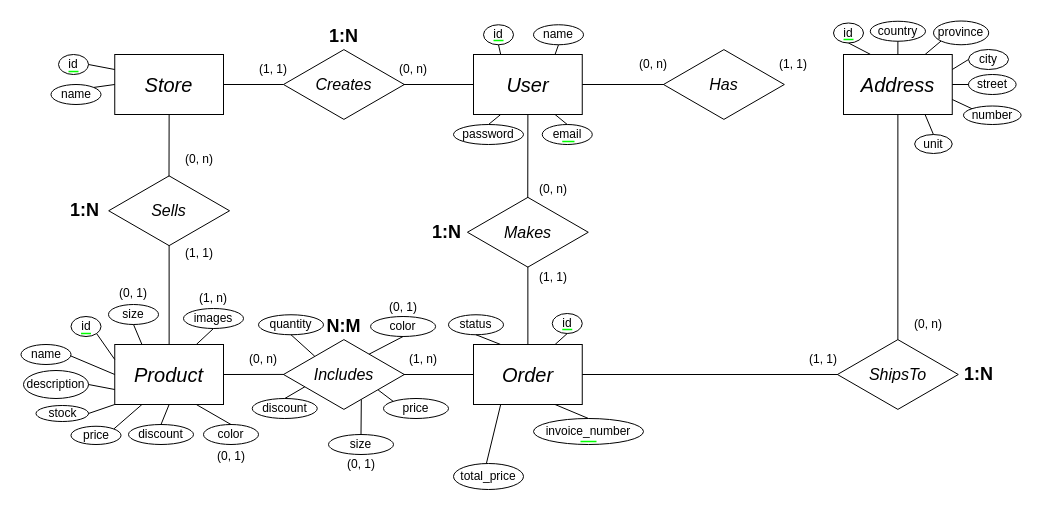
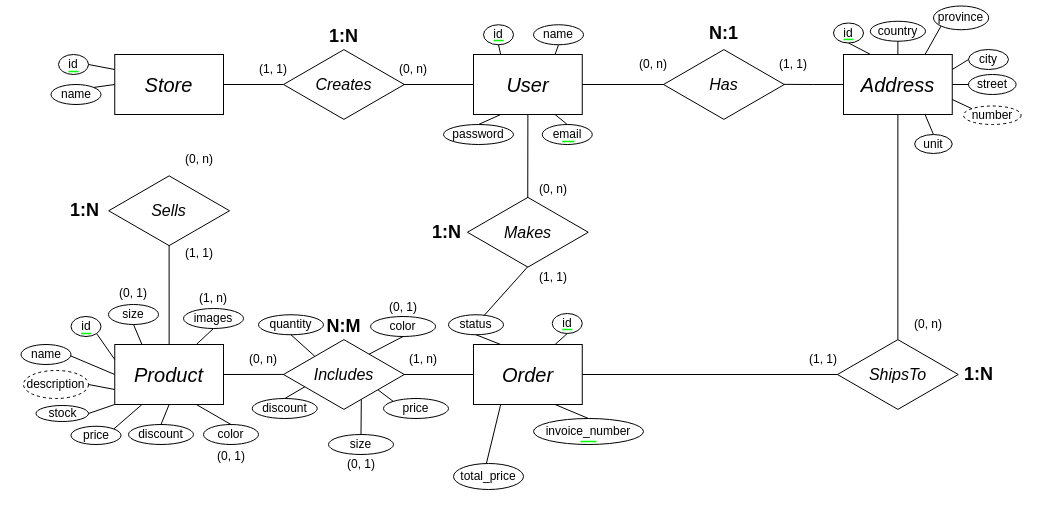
node "N:1": added
node "province": moved (961, 33) -> (961, 18)
edge "Has" -- "Address": added
node "number": style solid -> dashed
node "password": moved (489, 135) -> (479, 135)
edge "Store" -- "Sells": removed
edge "Makes" -- "Order": now "Makes" -- "status"
node "description": style solid -> dashed
